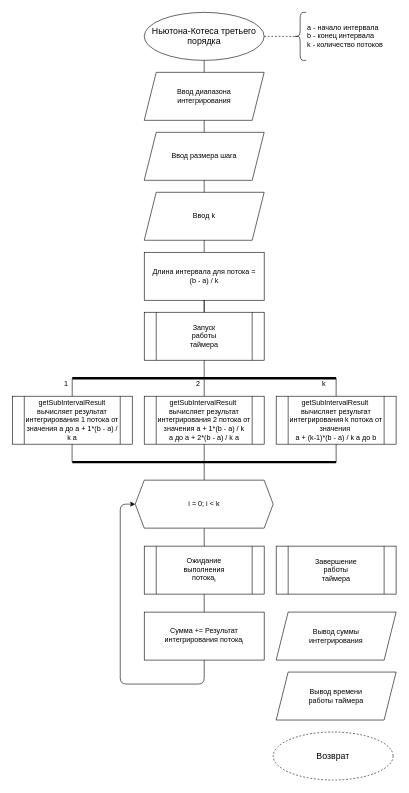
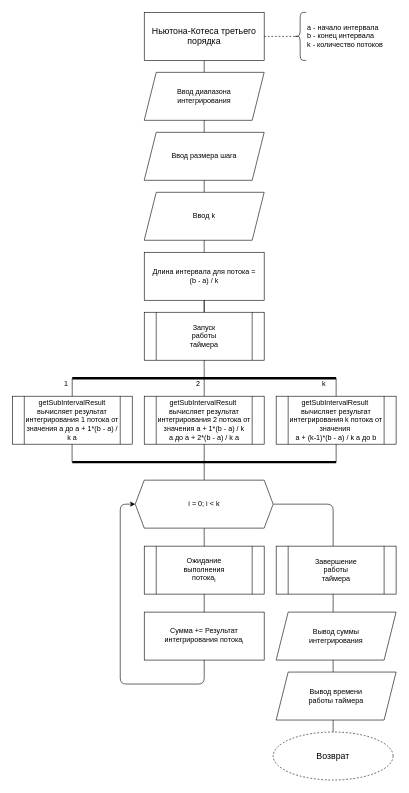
node "Ньютона-Котеса третьего порядка": shape ellipse -> rectangle
edge "i = 0; i < k" -- "Возврат": added
